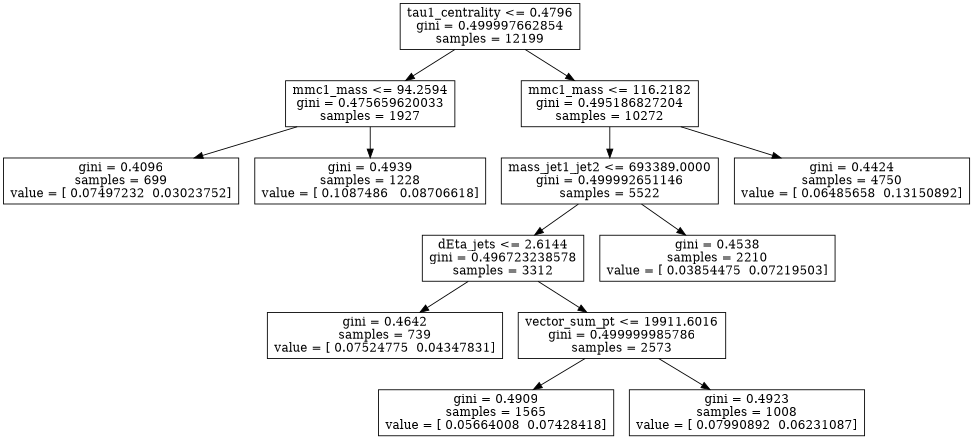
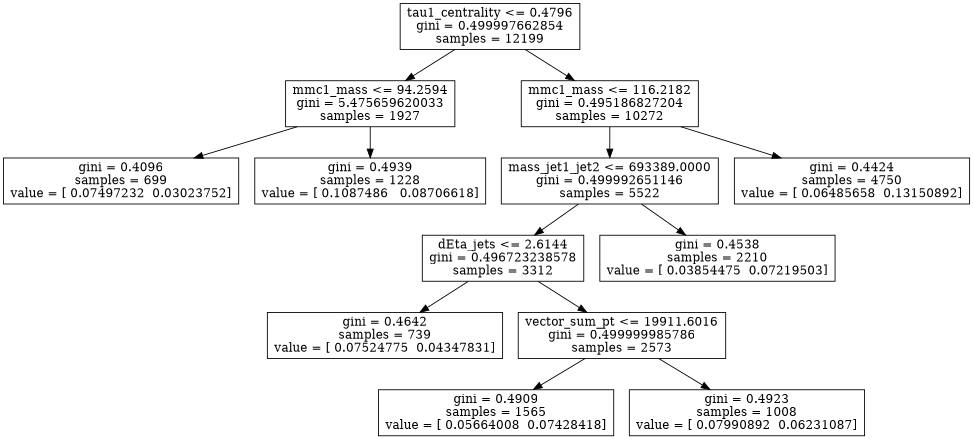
node "mmc1_mass <= 94.2594 gini = 0.475659620033 samples = 1927": label "mmc1_mass <= 94.2594 gini = 0.475659620033 samples = 1927" -> "mmc1_mass <= 94.2594 gini = 5.475659620033 samples = 1927"
